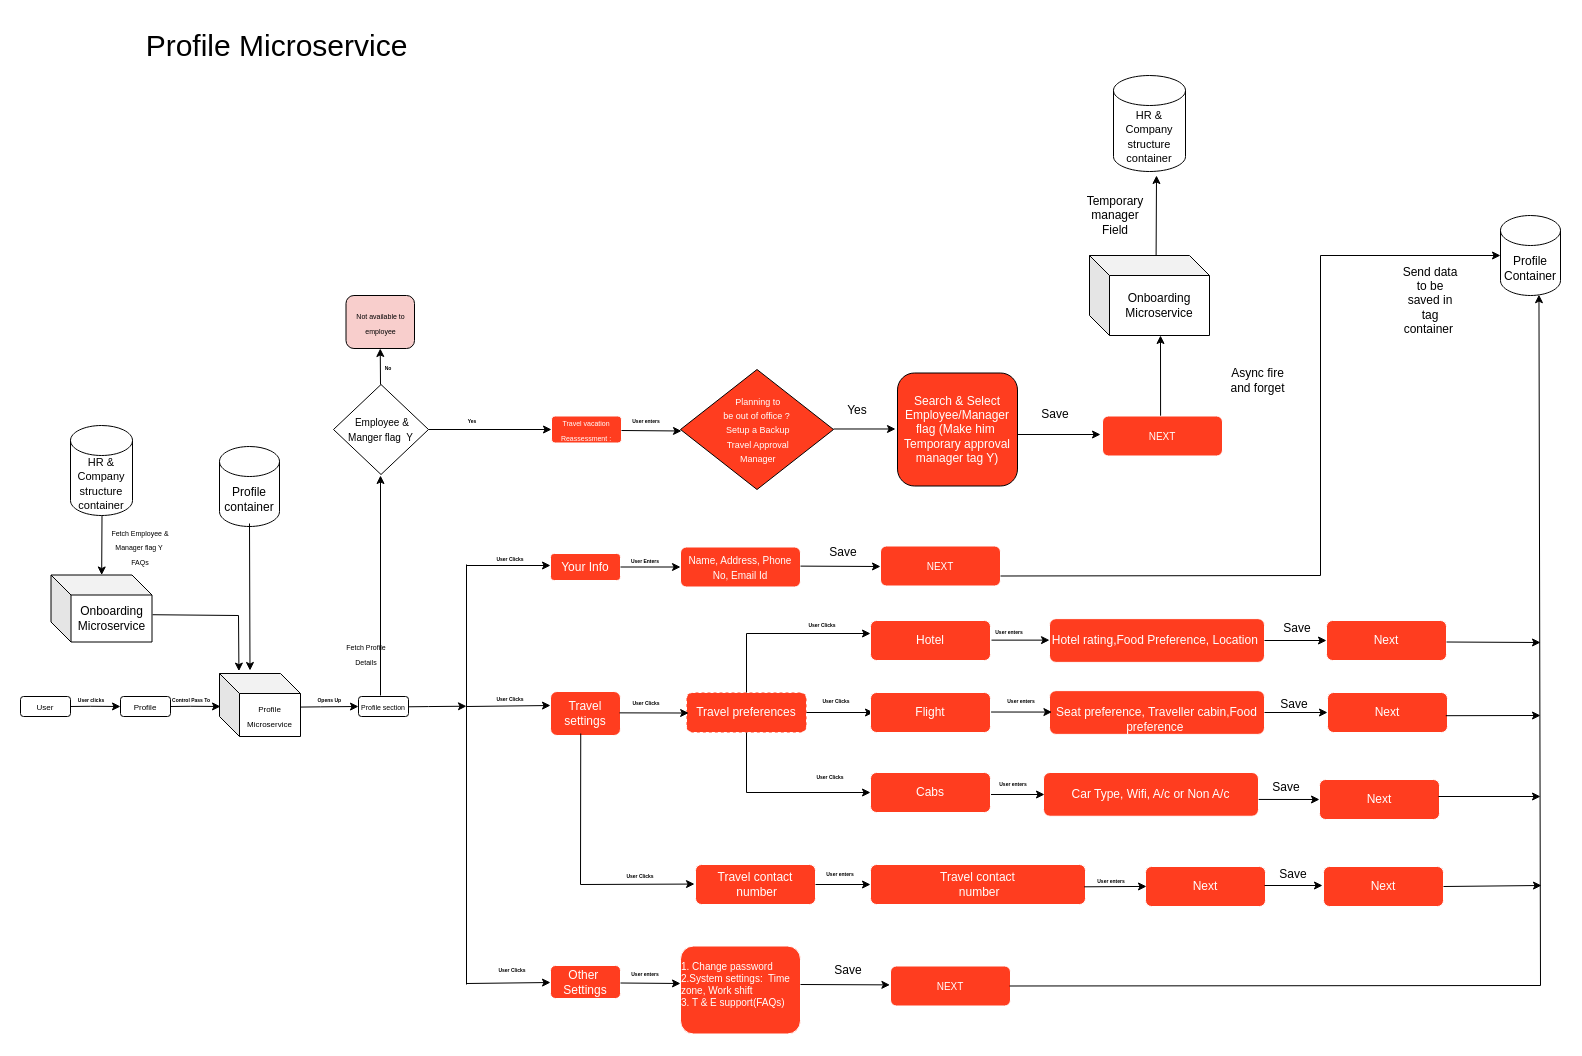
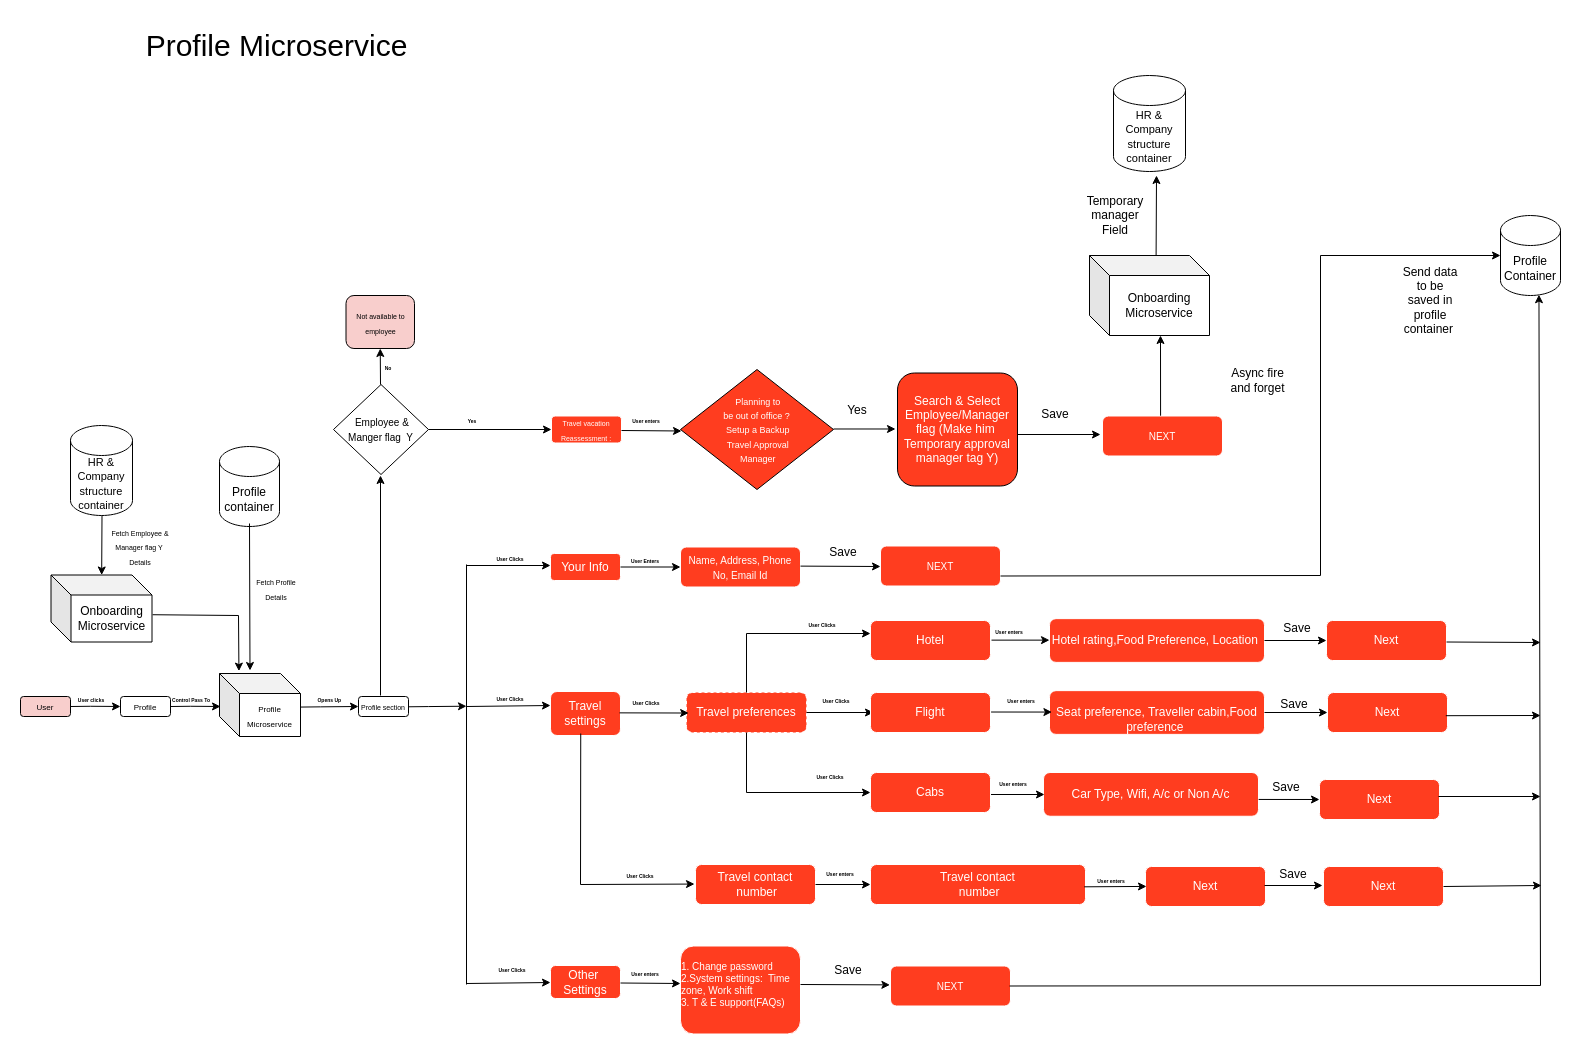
node "Send data to be saved in tag container": label "Send data to be saved in tag container" -> "Send data to be saved in profile container"
node "Fetch Employee & Manager flag Y FAQs": label "Fetch Employee & Manager flag Y FAQs" -> "Fetch Employee & Manager flag Y Details"
node "Fetch Profile Details": moved (367, 654) -> (277, 589)
node "User": fillcolor #ffffff -> #f8cecc
